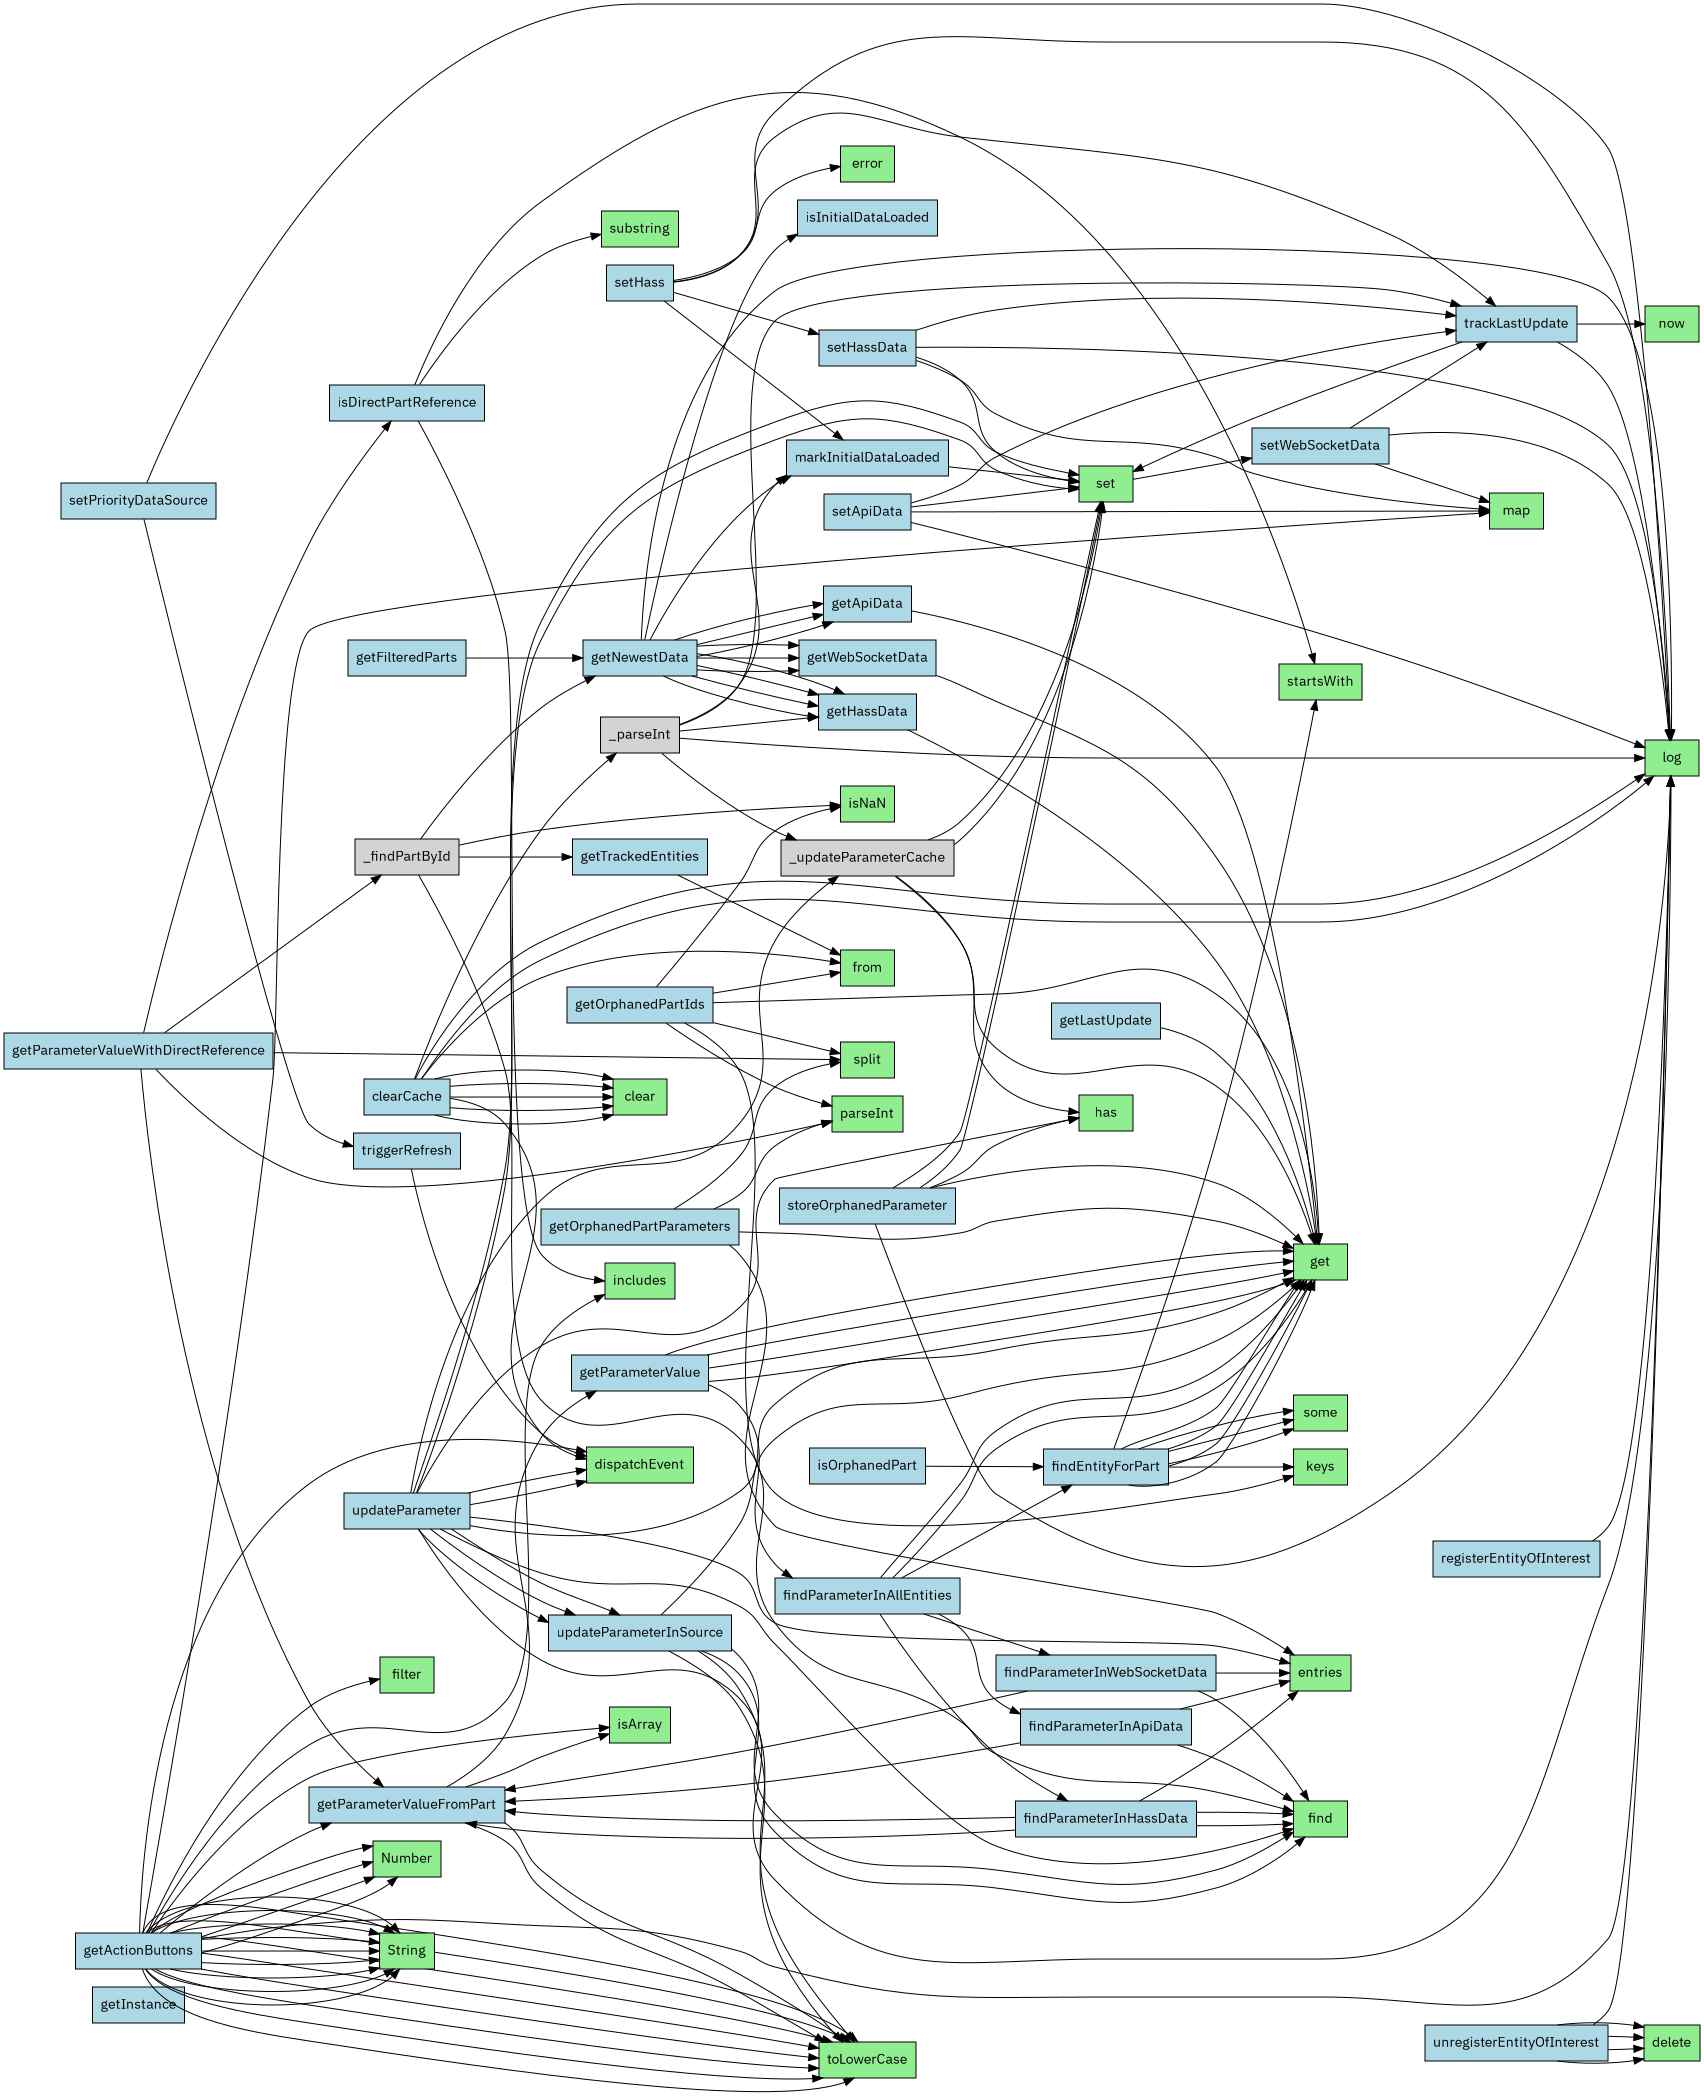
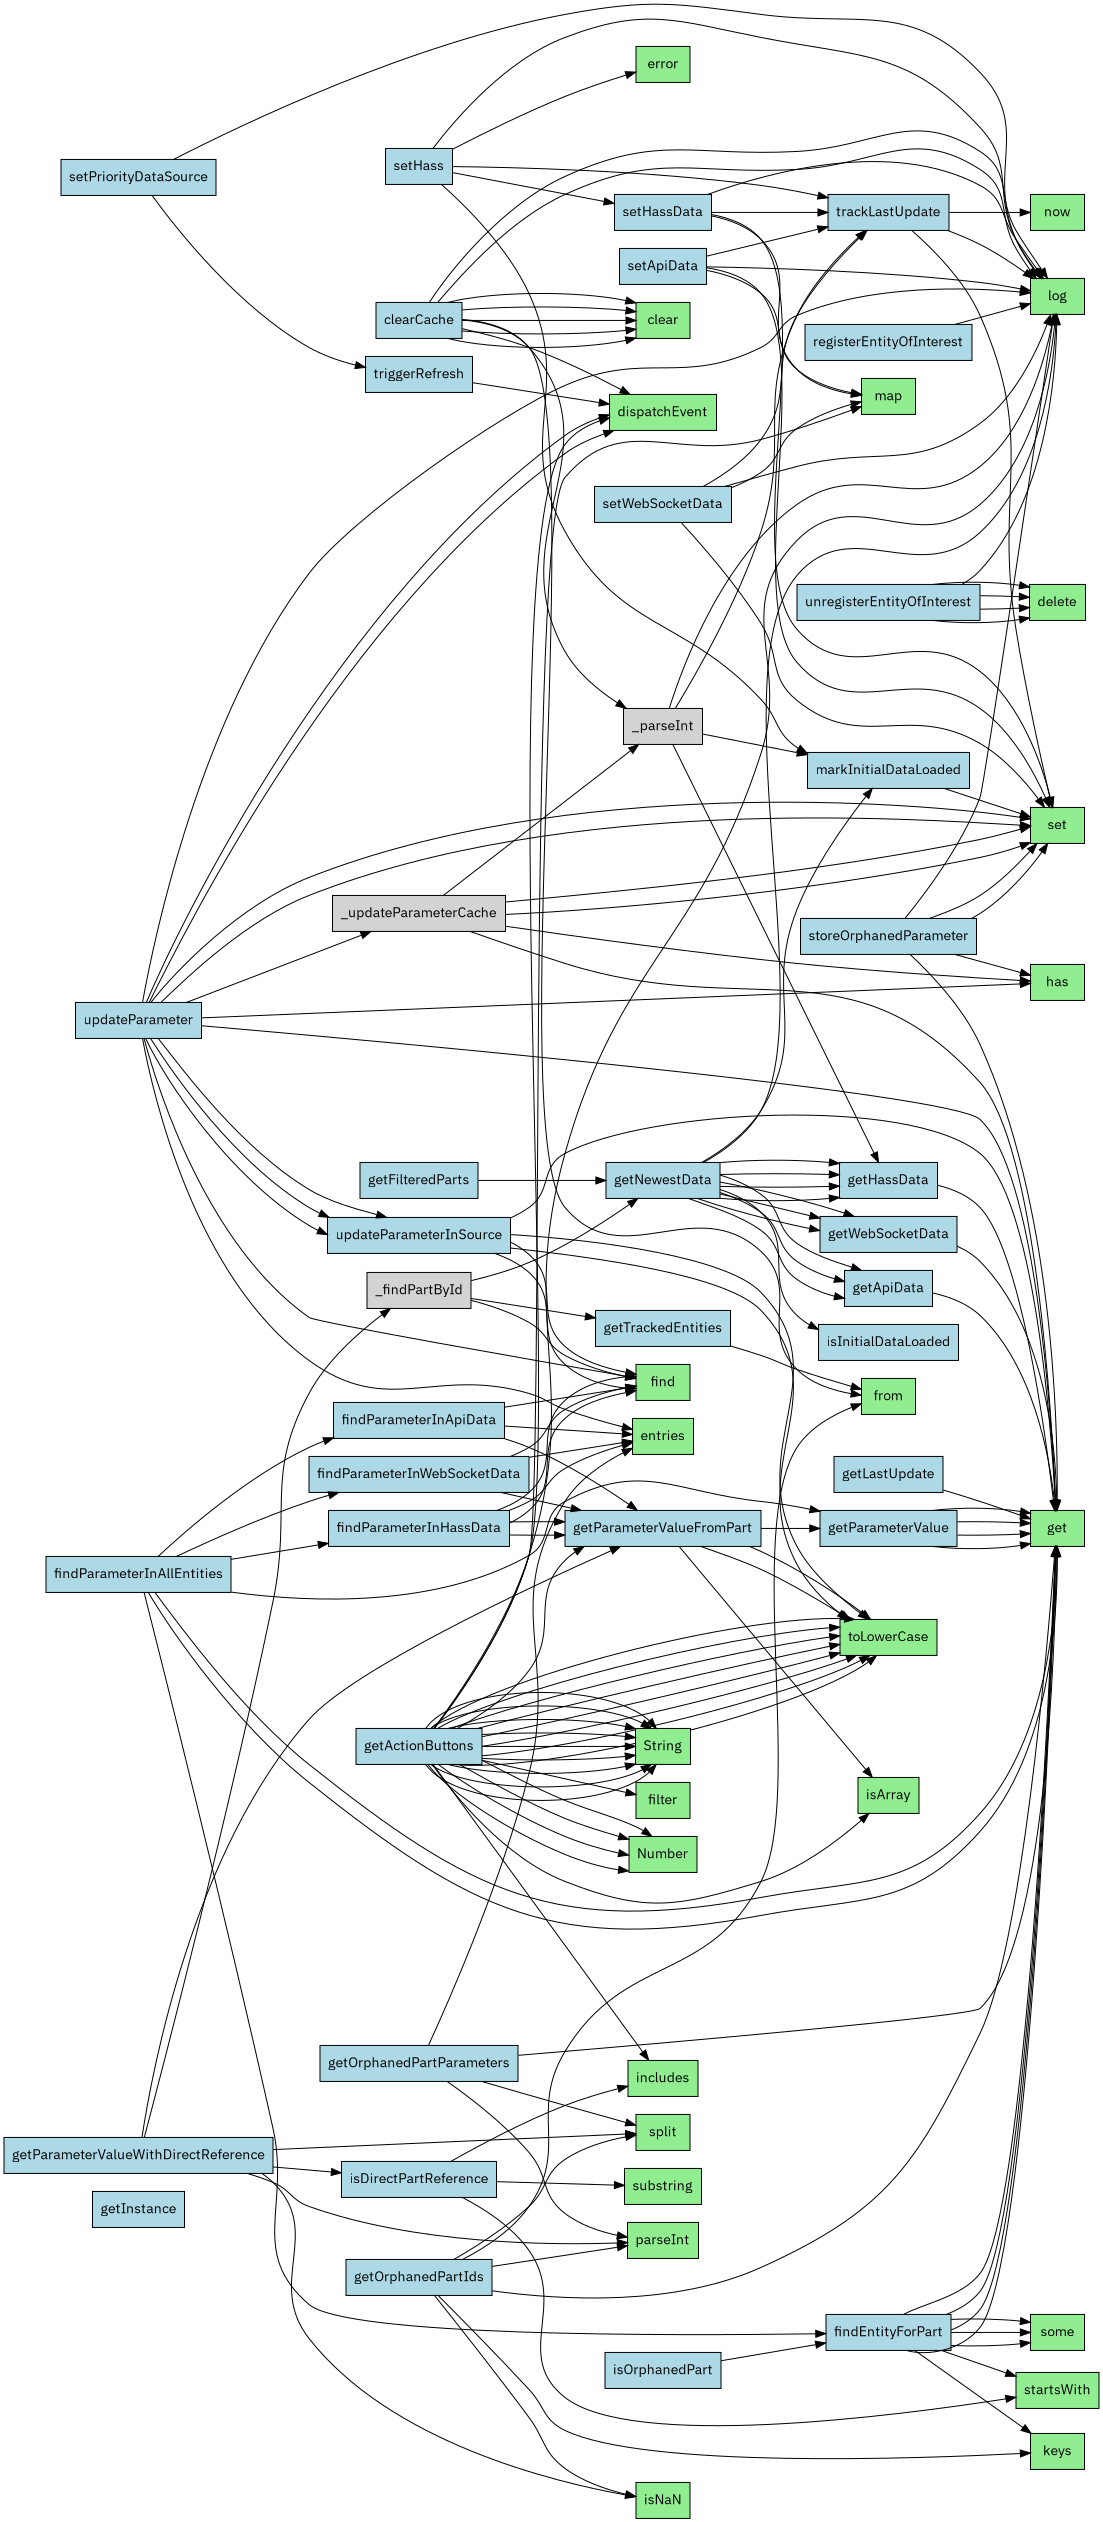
edge "set" -> "setWebSocketData": reversed
edge "_parseInt" -> "_updateParameterCache": reversed
edge "_findPartById" -> "isNaN": now "getParameterValueWithDirectReference" -> "isNaN"
edge "getParameterValue" -> "findParameterInAllEntities": reversed
